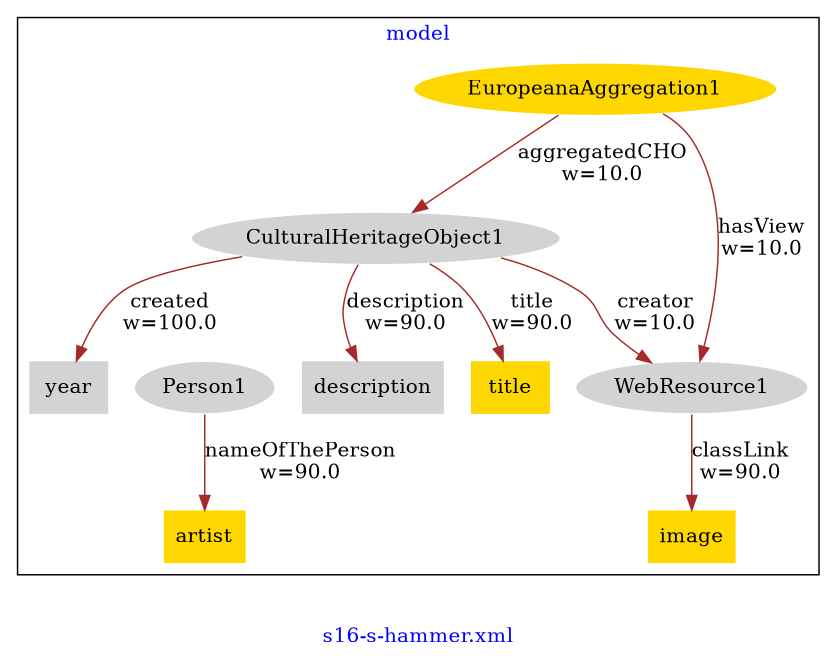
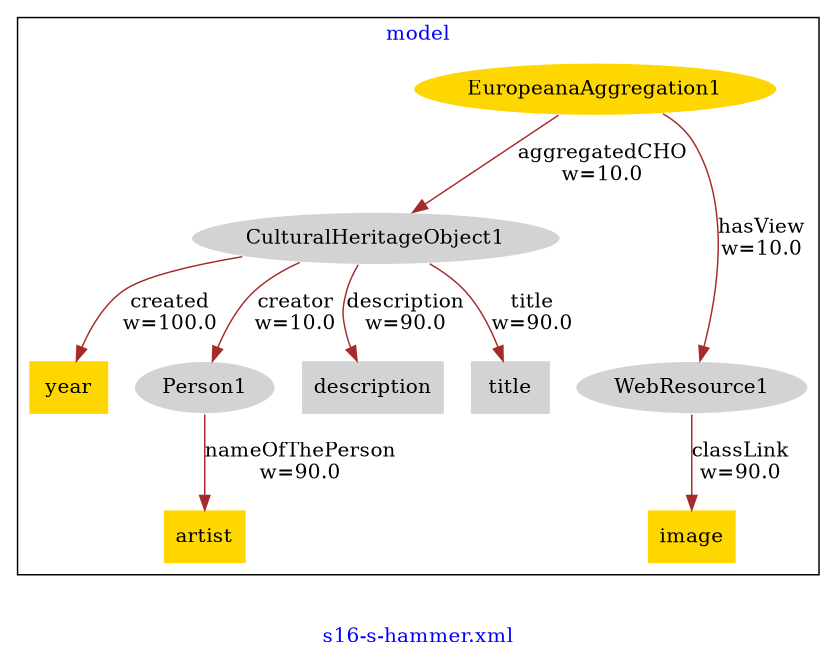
edge "CulturalHeritageObject1" -> "WebResource1": now "CulturalHeritageObject1" -> "Person1"
node "year": fillcolor lightgray -> gold
node "title": fillcolor gold -> lightgray
